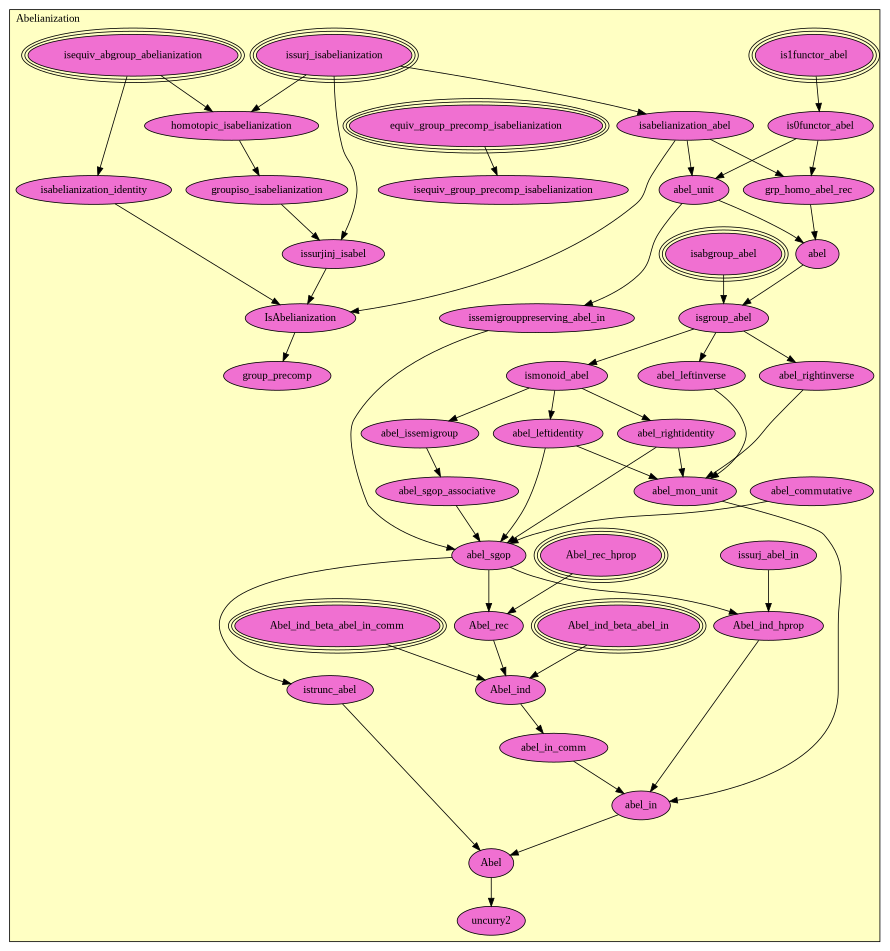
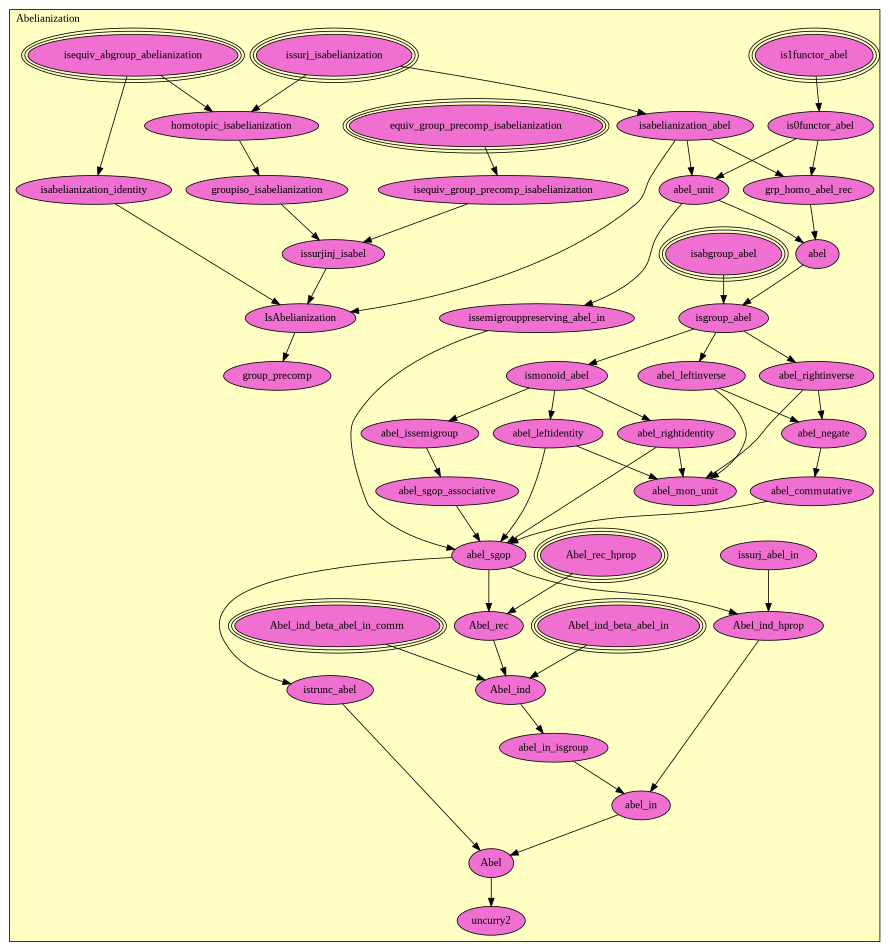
edge "issurj_isabelianization" -> "issurjinj_isabel": now "isequiv_group_precomp_isabelianization" -> "issurjinj_isabel"
node "abel_negate": added
edge "abel_mon_unit" -> "abel_in": removed
node "abel_in_comm": label "abel_in_comm" -> "abel_in_isgroup"
